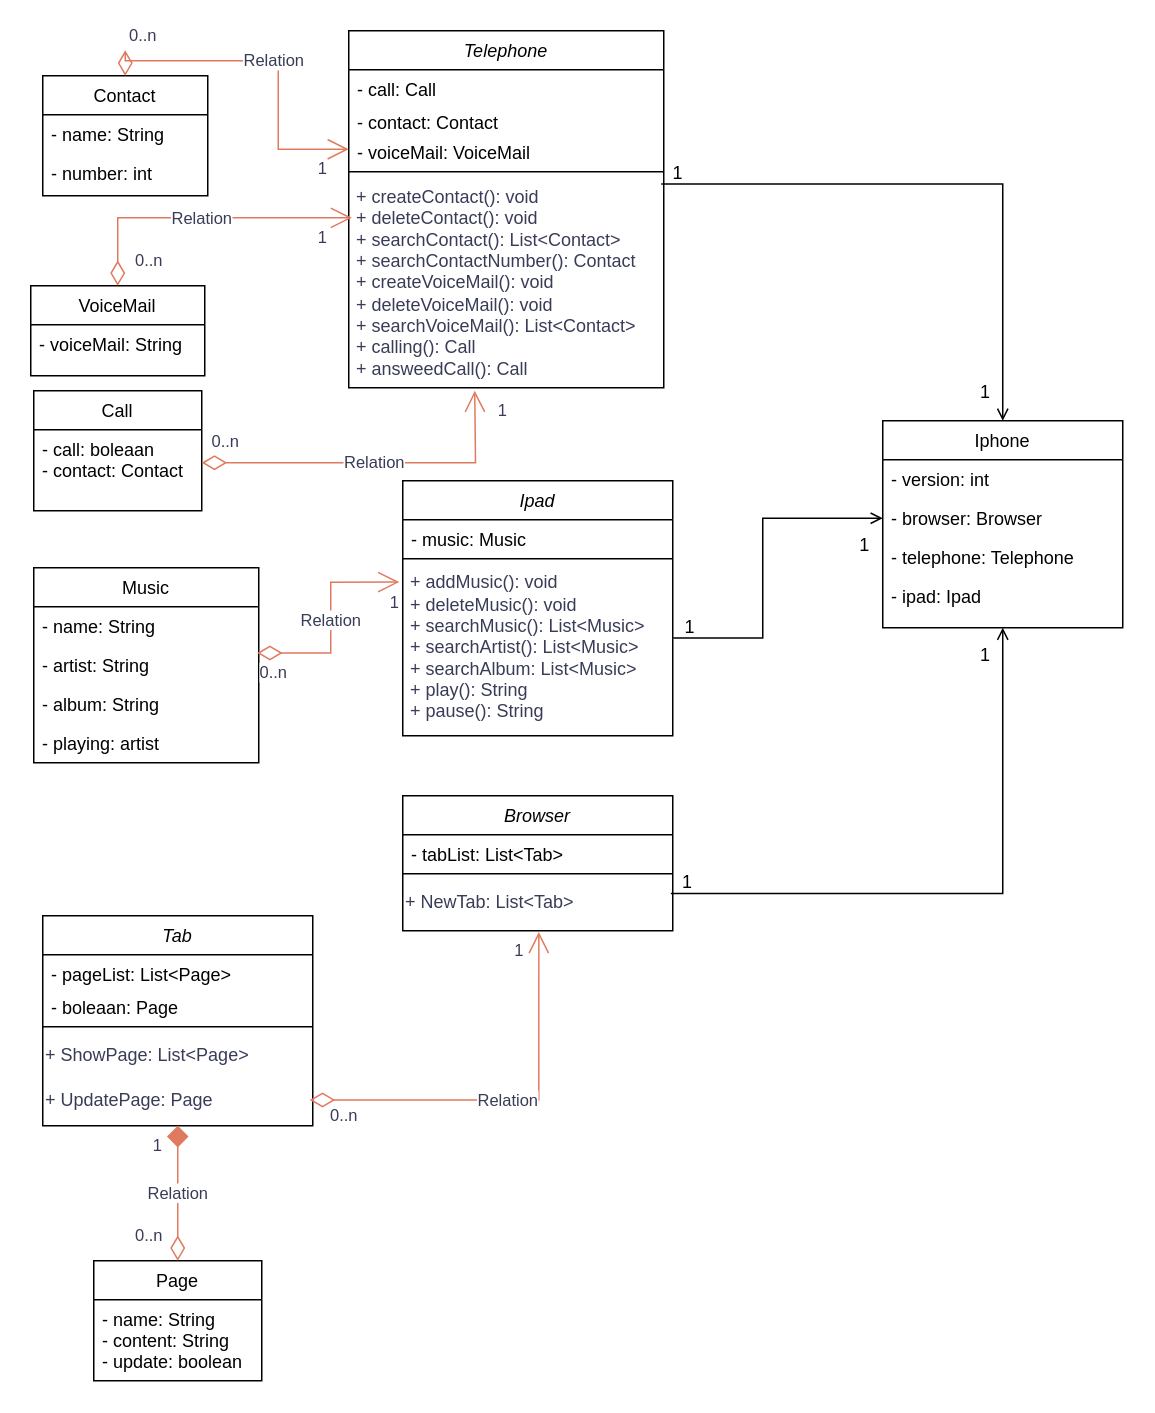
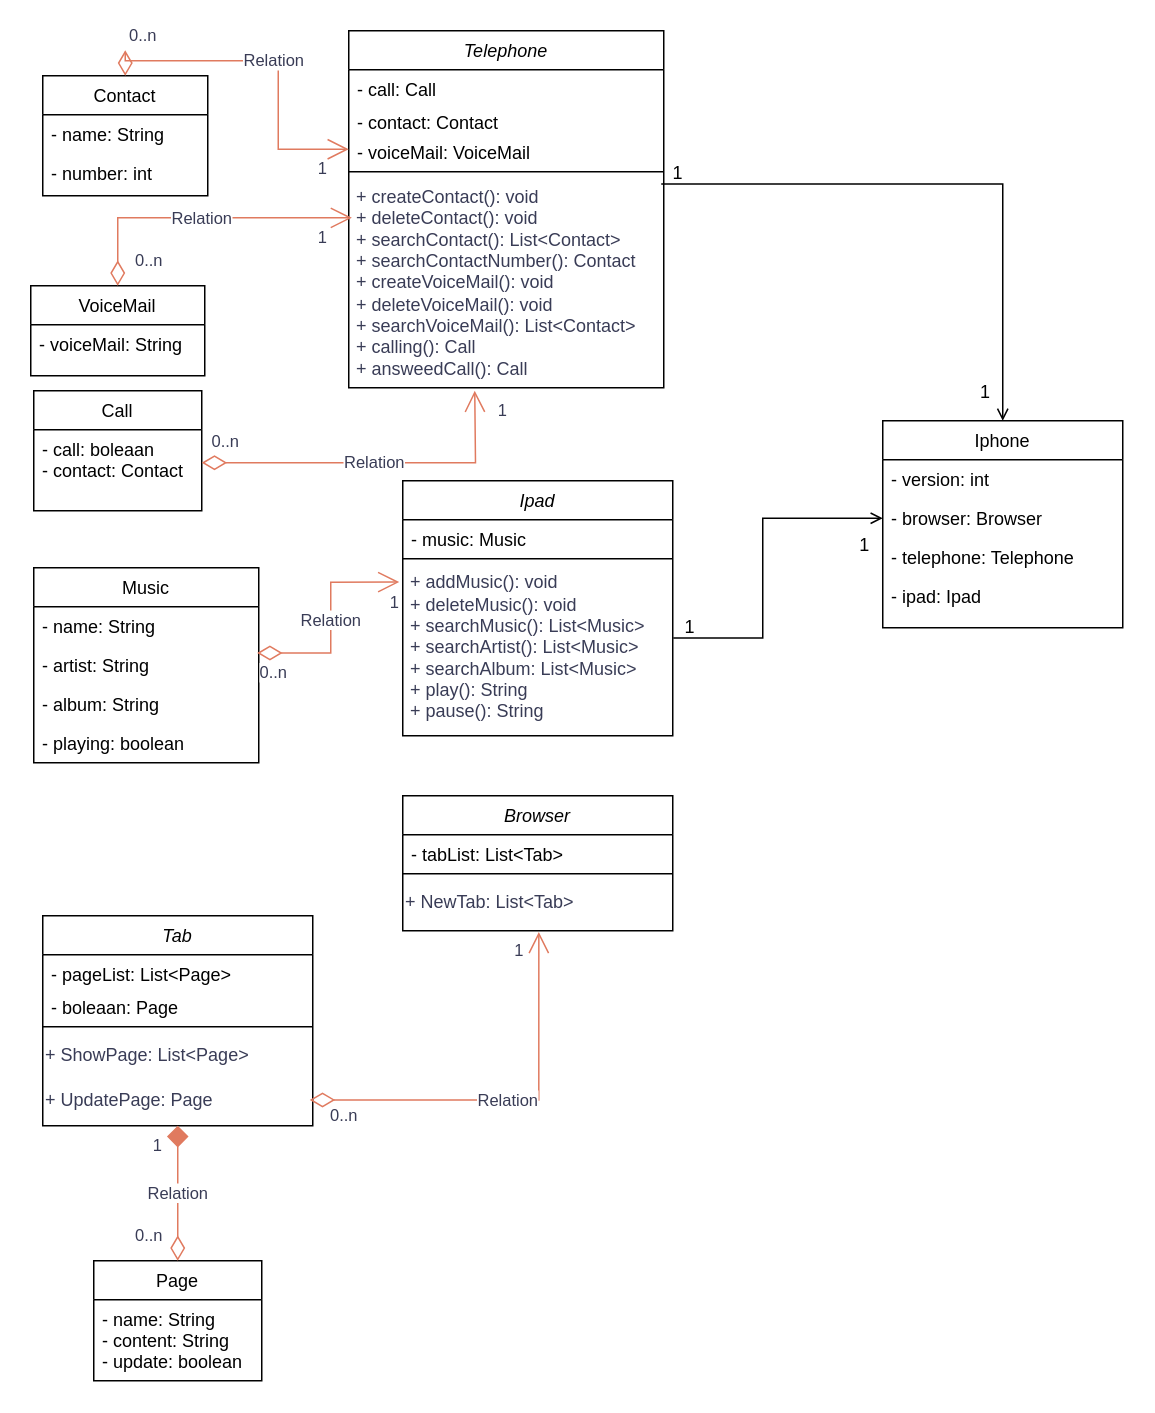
node "- playing: artist": label "- playing: artist" -> "- playing: boolean"
edge "+ NewTab: List<Tab>" -> "Iphone": removed, labels "1", "1"
